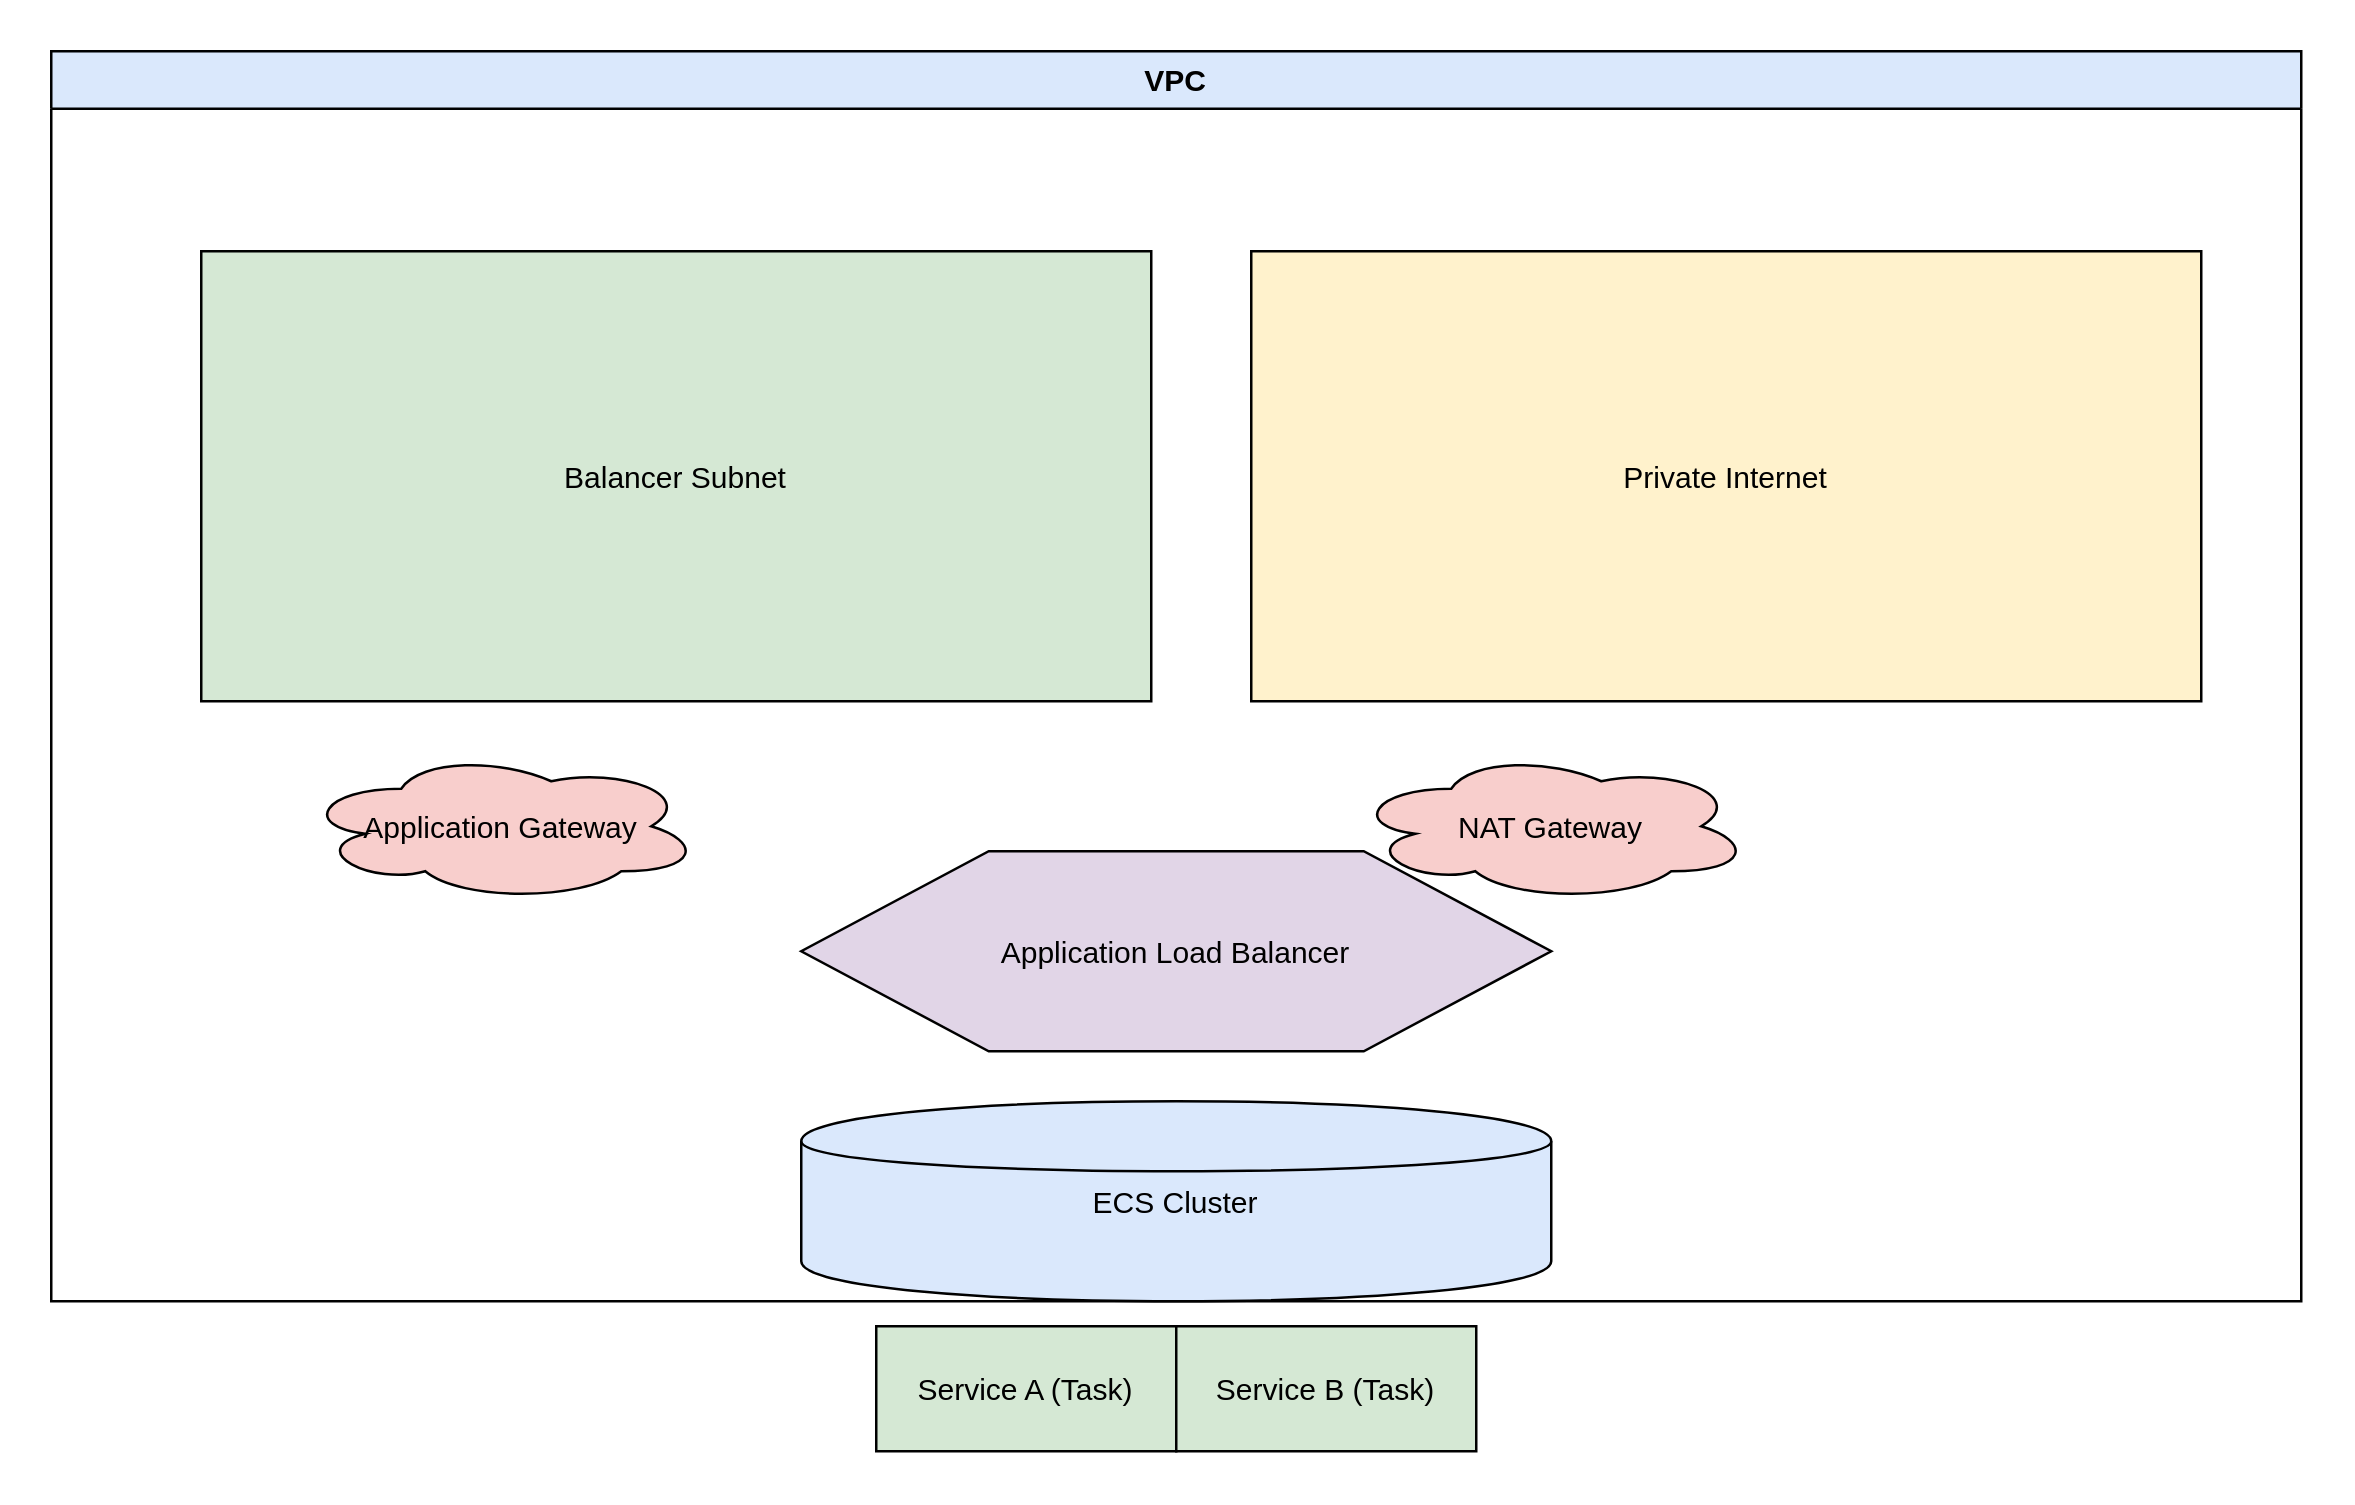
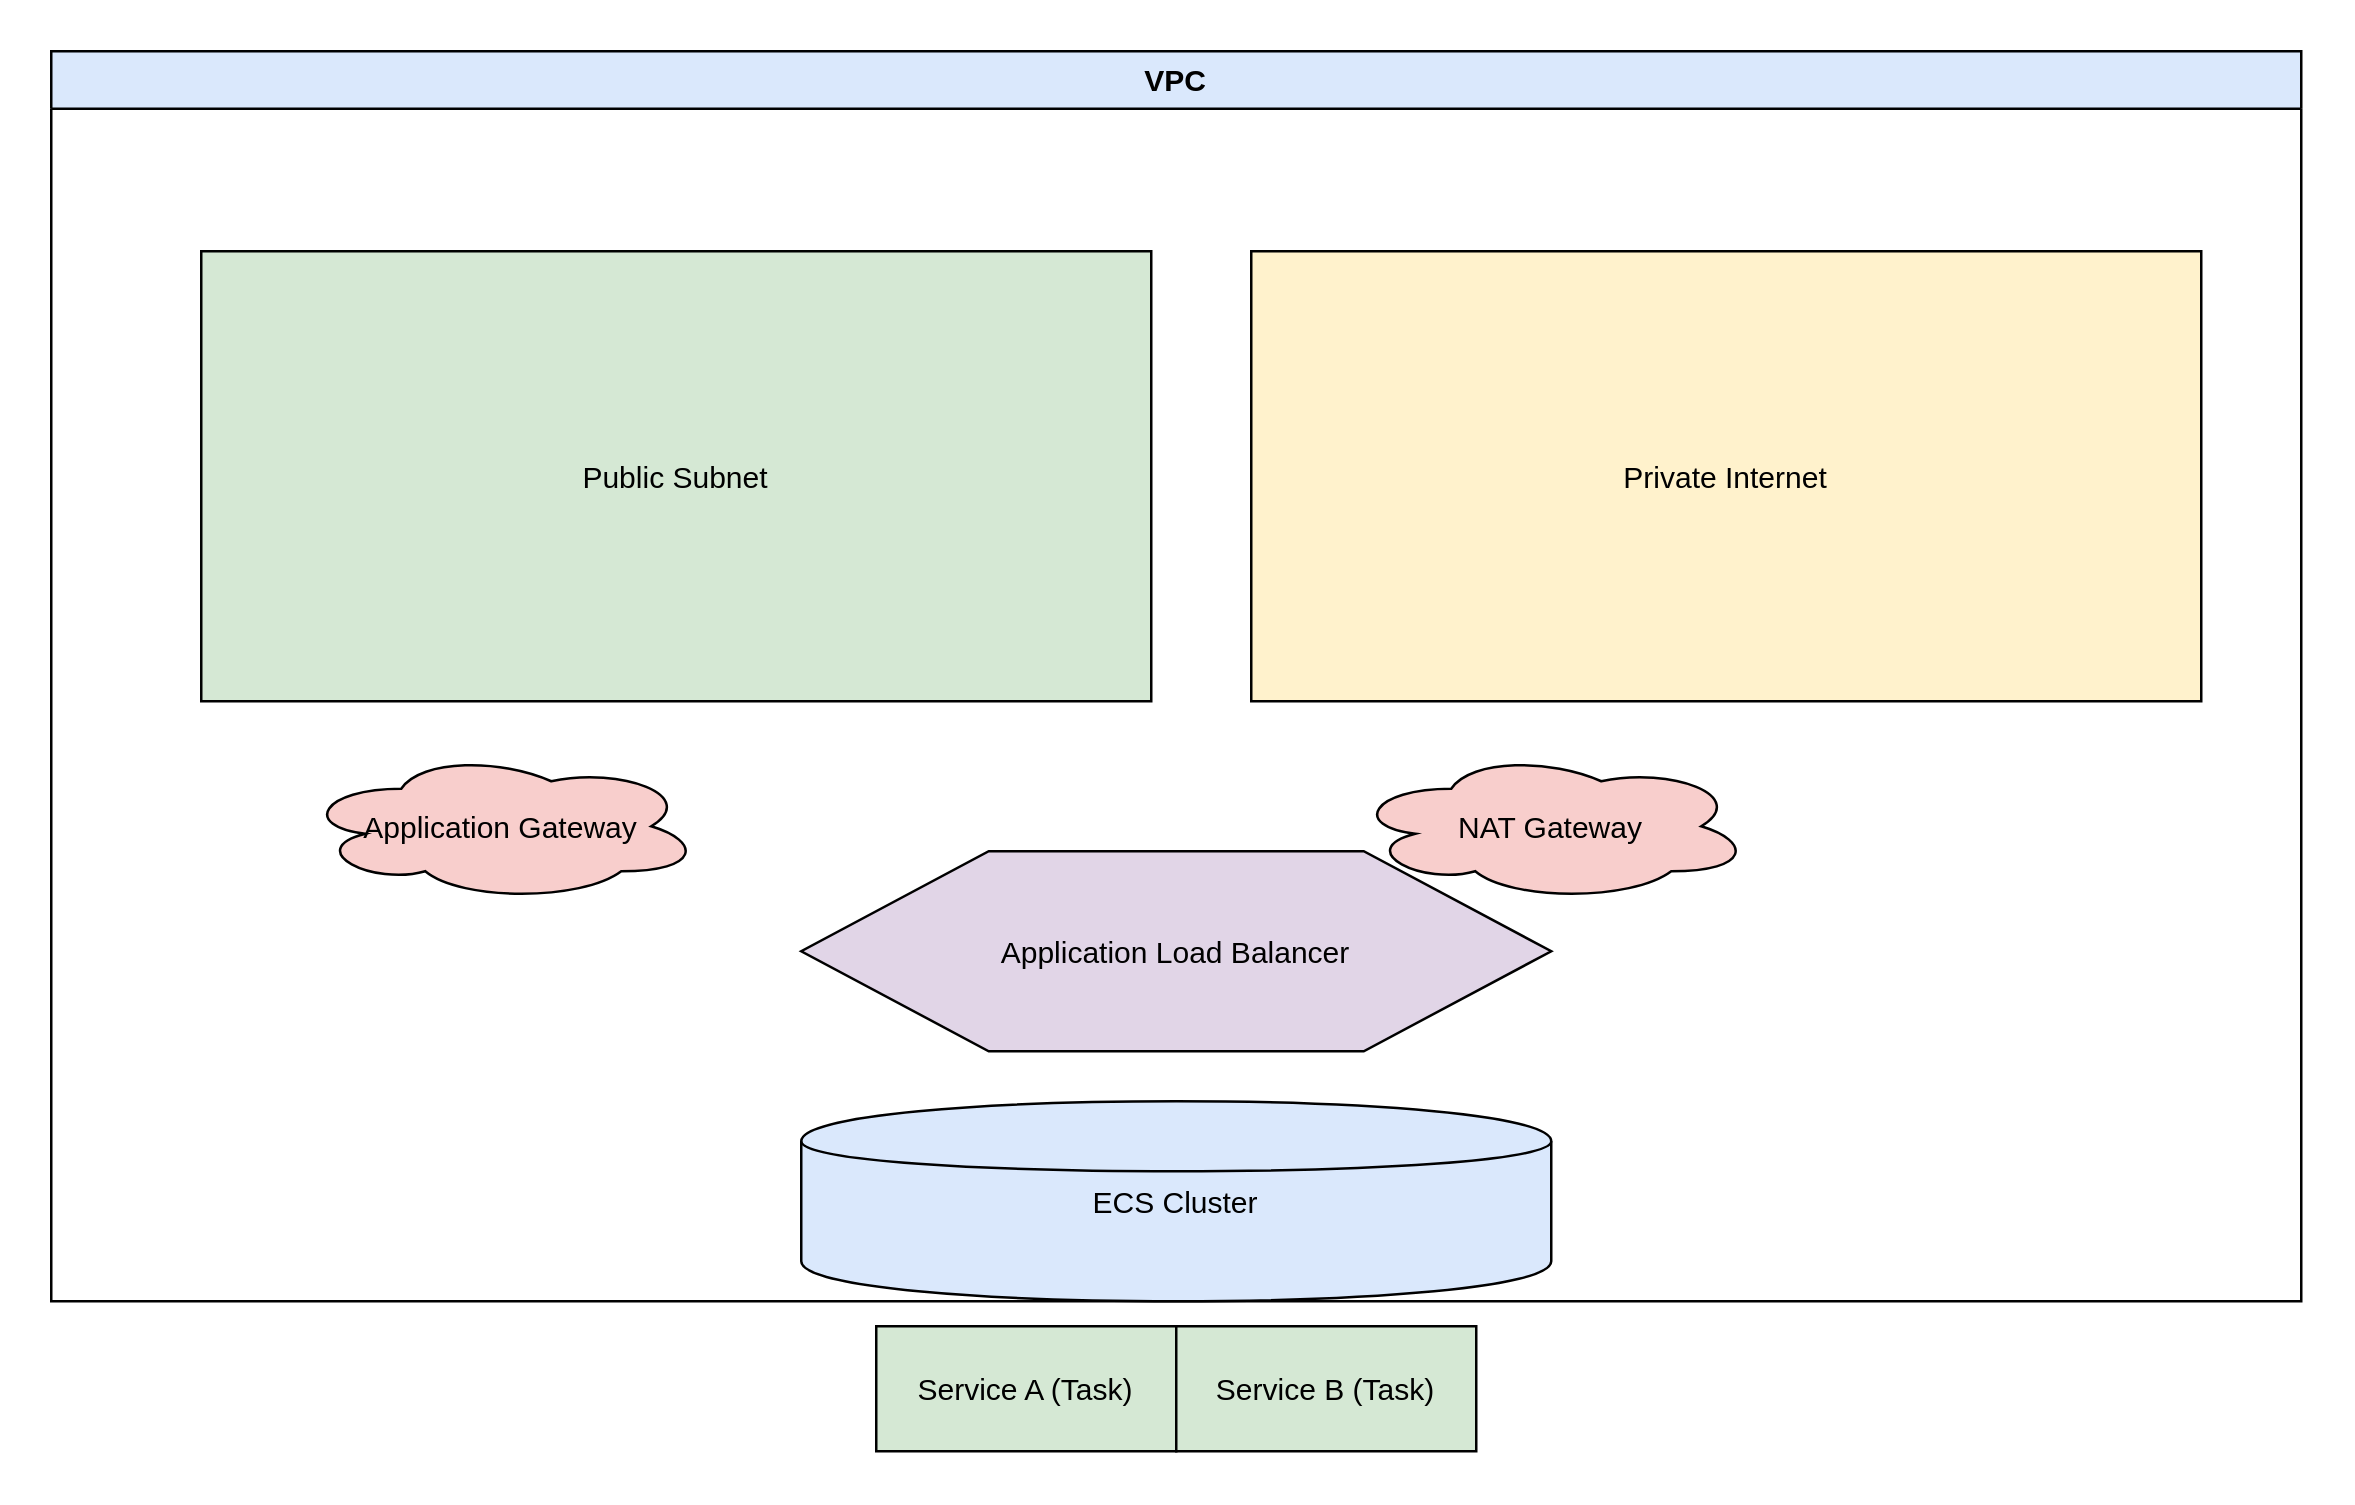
node "Balancer Subnet": label "Balancer Subnet" -> "Public Subnet"
